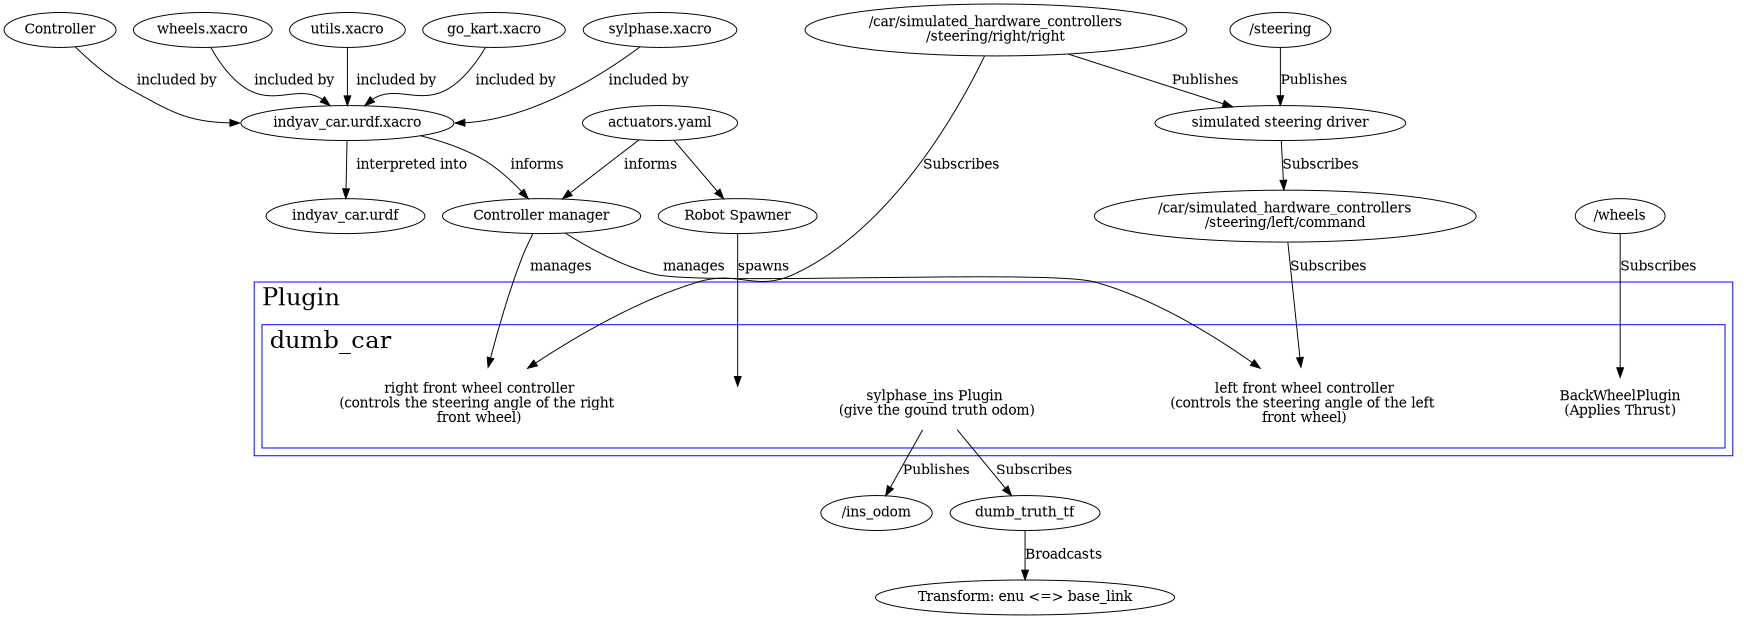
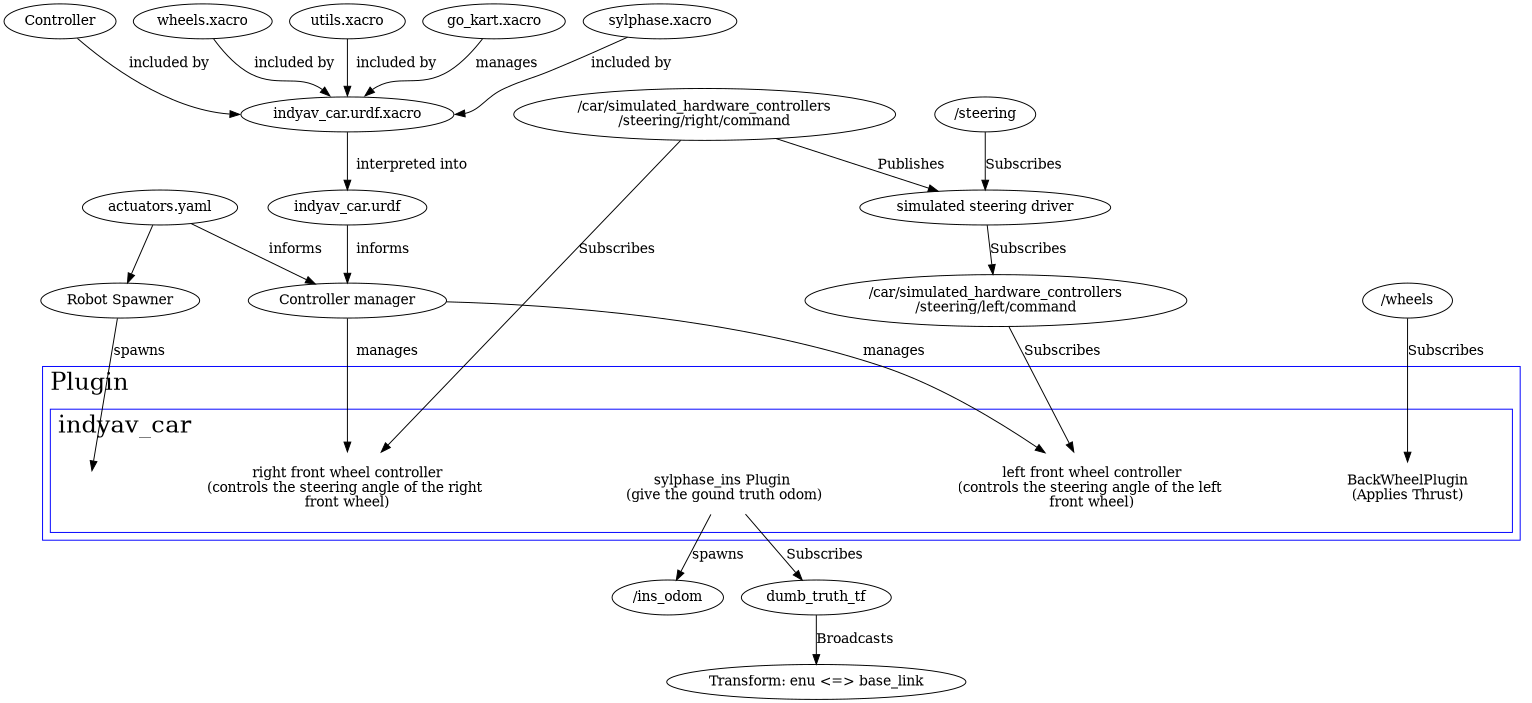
node "/car/simulated_hardware_controllers /steering/right/right": label "/car/simulated_hardware_controllers /steering/right/right" -> "/car/simulated_hardware_controllers /steering/right/command"
edge "go_kart.xacro" -> "indyav_car.urdf.xacro": label "  included by  " -> "  manages  "
edge "/steering" -> "simulated steering driver": label "Publishes" -> "Subscribes"
edge "indyav_car.urdf.xacro" -> "Controller manager": now "indyav_car.urdf" -> "Controller manager"
cluster "dumb_car": label "dumb_car" -> "indyav_car"
edge "sylphase_ins Plugin (give the gound truth odom)" -> "/ins_odom": label "Publishes" -> "spawns"
